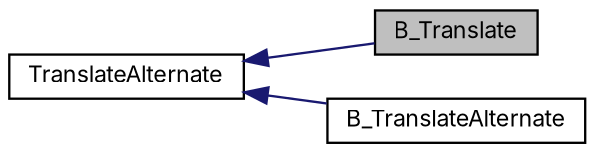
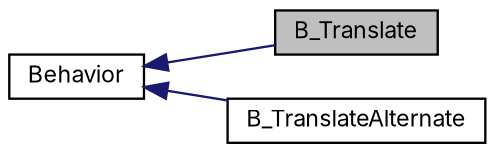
node "TranslateAlternate": label "TranslateAlternate" -> "Behavior"
